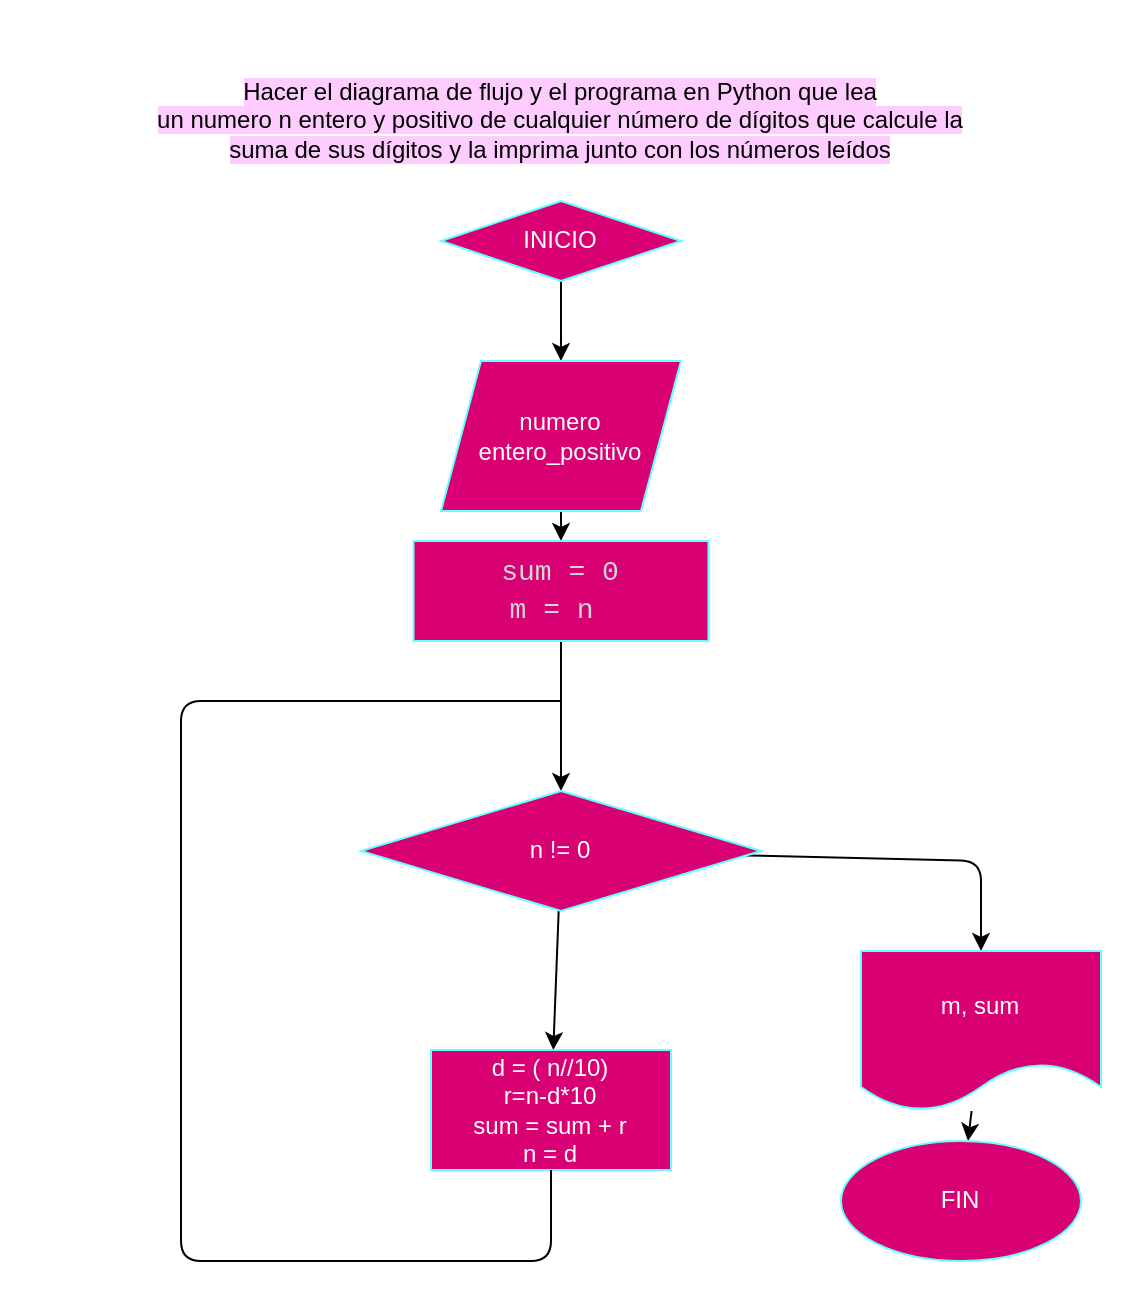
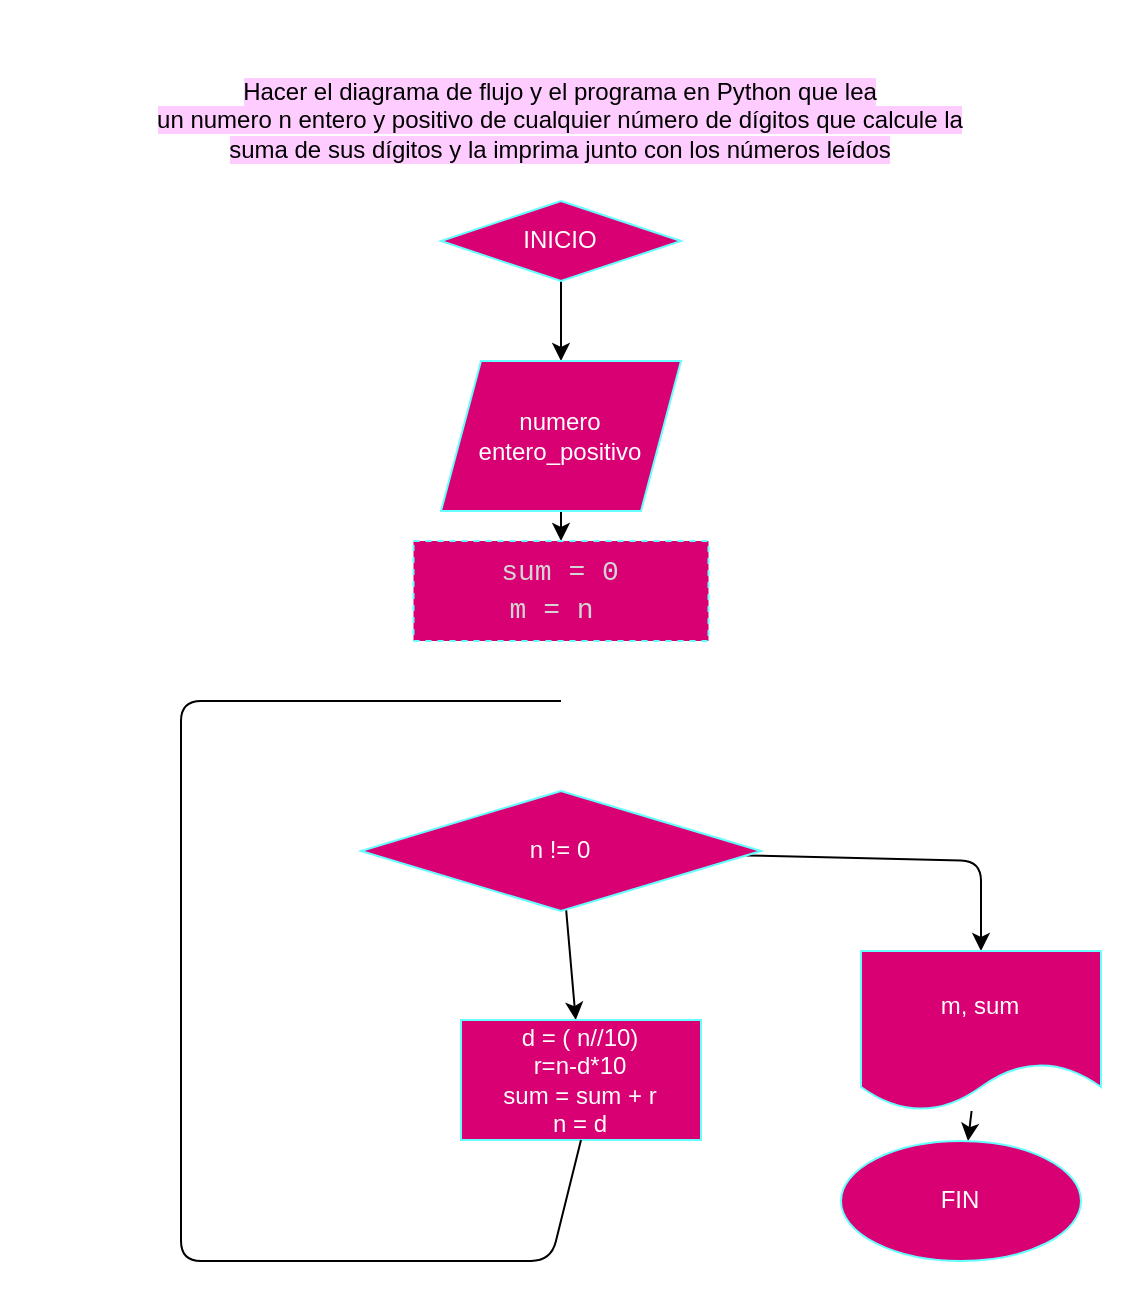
node "sum = 0 m = n": style solid -> dashed
edge "sum = 0 m = n" -> "n != 0": removed
node "d = ( n//10) r=n-d*10 sum = sum + r n = d": moved (551, 1110) -> (581, 1080)
